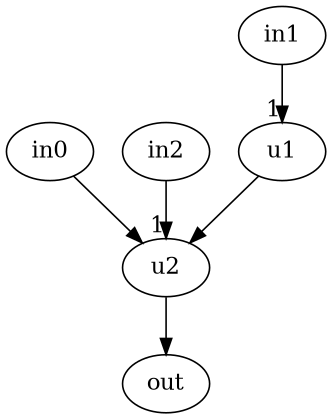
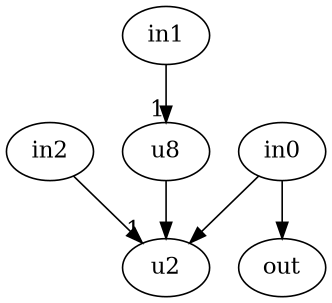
node "u1": label "u1" -> "u8"
edge "u2" -> "out": now "in0" -> "out"
